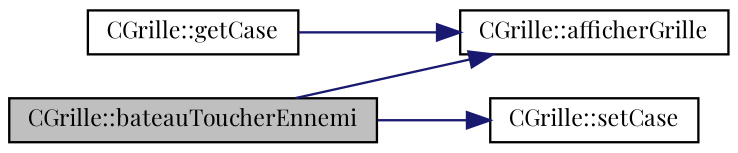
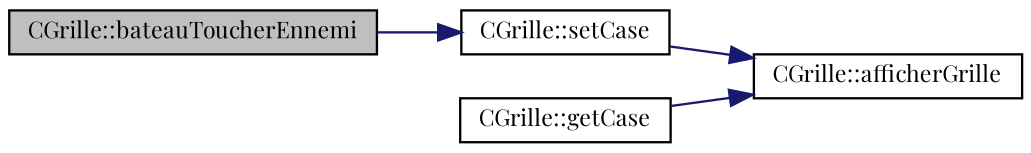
edge "CGrille::bateauToucherEnnemi" -> "CGrille::afficherGrille": now "CGrille::setCase" -> "CGrille::afficherGrille"
